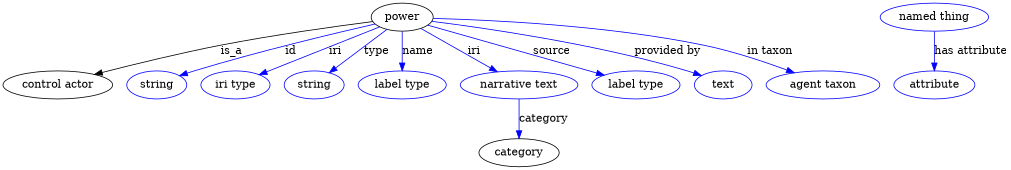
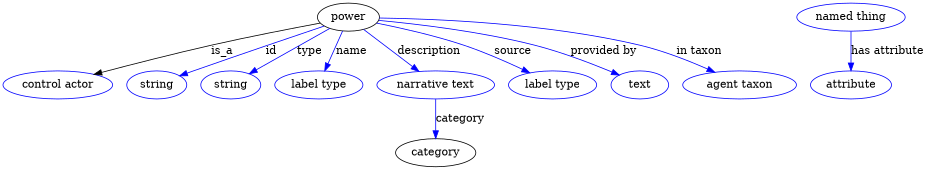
edge "power" -> "narrative text": label "iri" -> "description"
node "control actor": color black -> blue
node "iri type": removed
